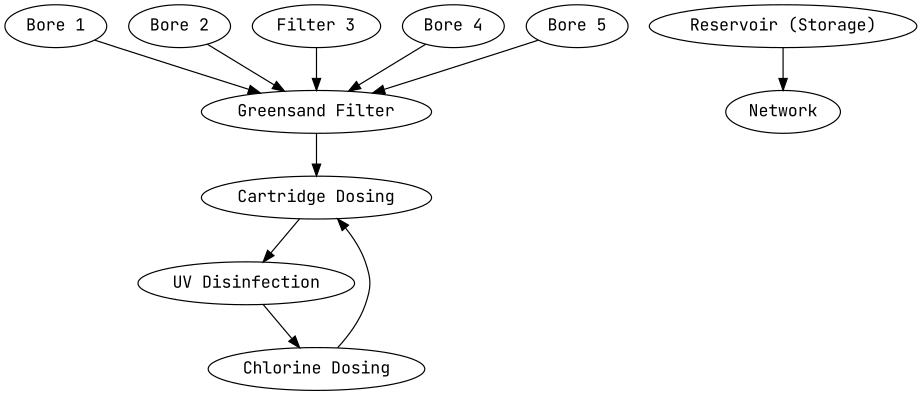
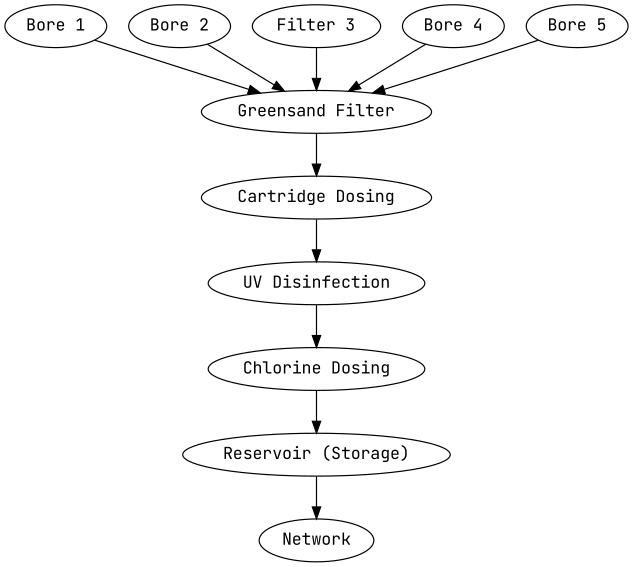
edge "Chlorine Dosing" -> "Cartridge Dosing": now "Chlorine Dosing" -> "Reservoir (Storage)"
